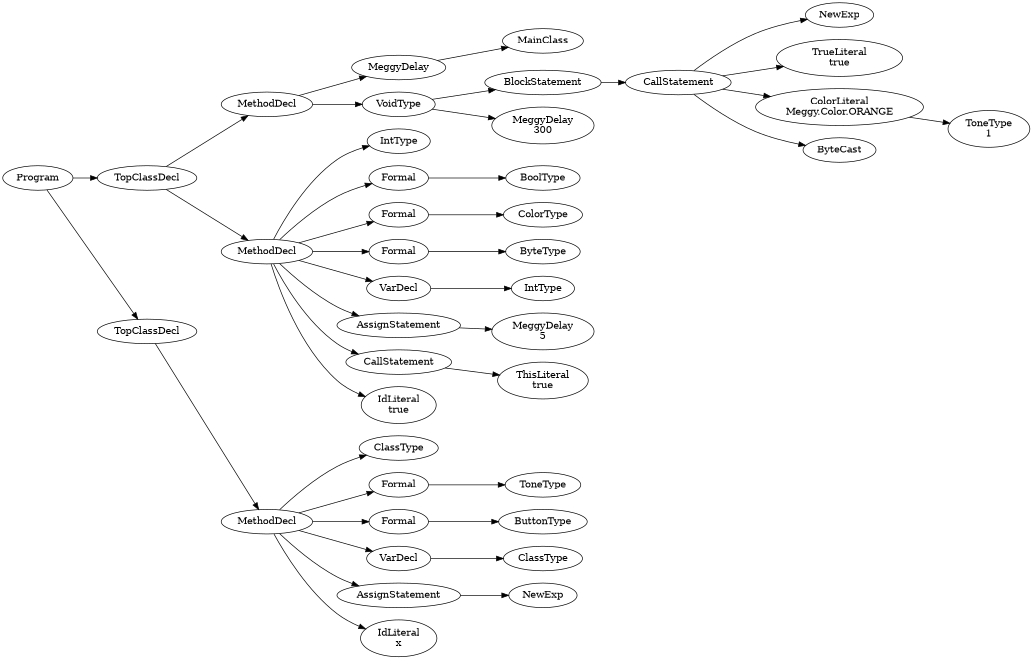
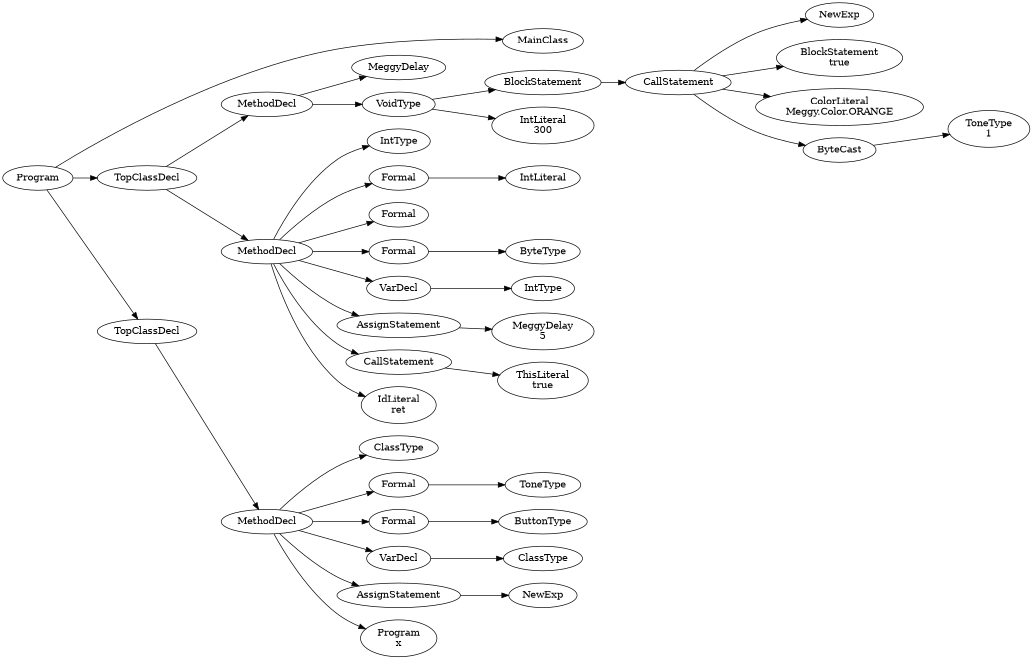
edge "MeggyDelay" -> "MainClass": now "Program" -> "MainClass"
node "TrueLiteral true": label "TrueLiteral true" -> "BlockStatement true"
edge "ColorLiteral Meggy.Color.ORANGE" -> "ToneType 1": now "ByteCast" -> "ToneType 1"
node "MeggyDelay 300": label "MeggyDelay 300" -> "IntLiteral 300"
node "BoolType": label "BoolType" -> "IntLiteral"
node "ColorType": removed
node "IdLiteral true": label "IdLiteral true" -> "IdLiteral ret"
node "IdLiteral x": label "IdLiteral x" -> "Program x"
